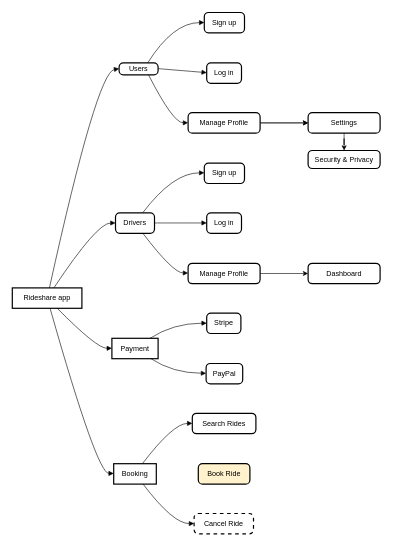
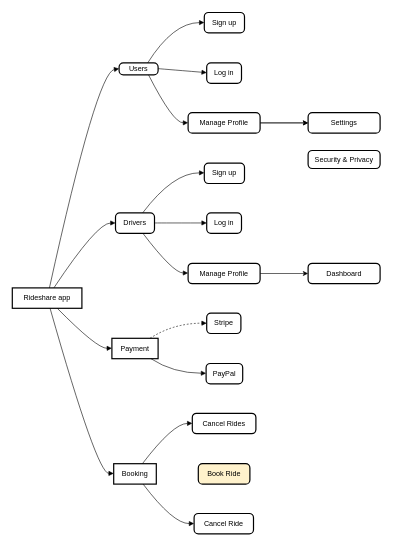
edge "Settings" -> "Security & Privacy": removed
edge "Payment" -> "Stripe": style solid -> dashed
node "Search Rides": label "Search Rides" -> "Cancel Rides"
node "Cancel Ride": style dashed -> solid
